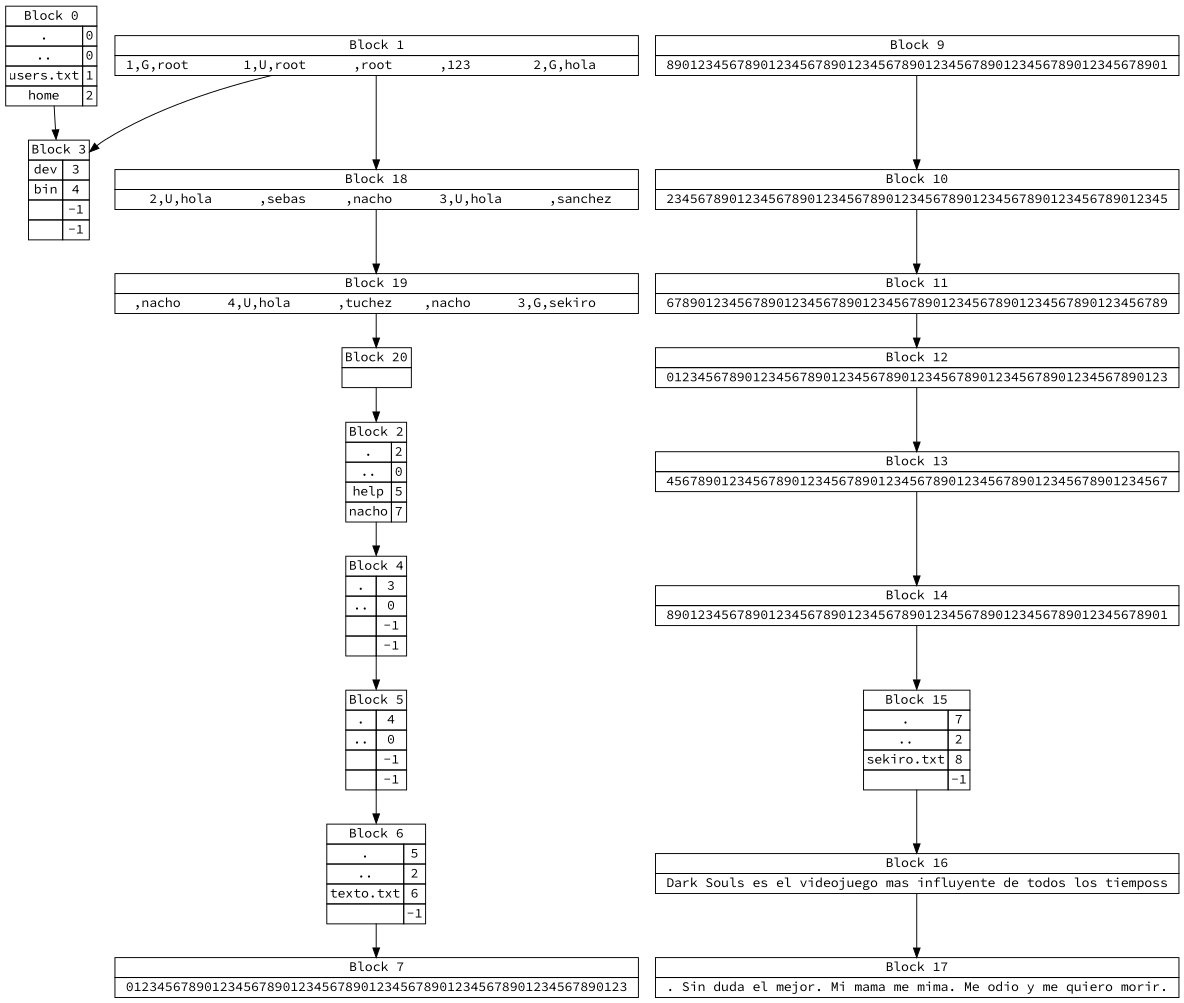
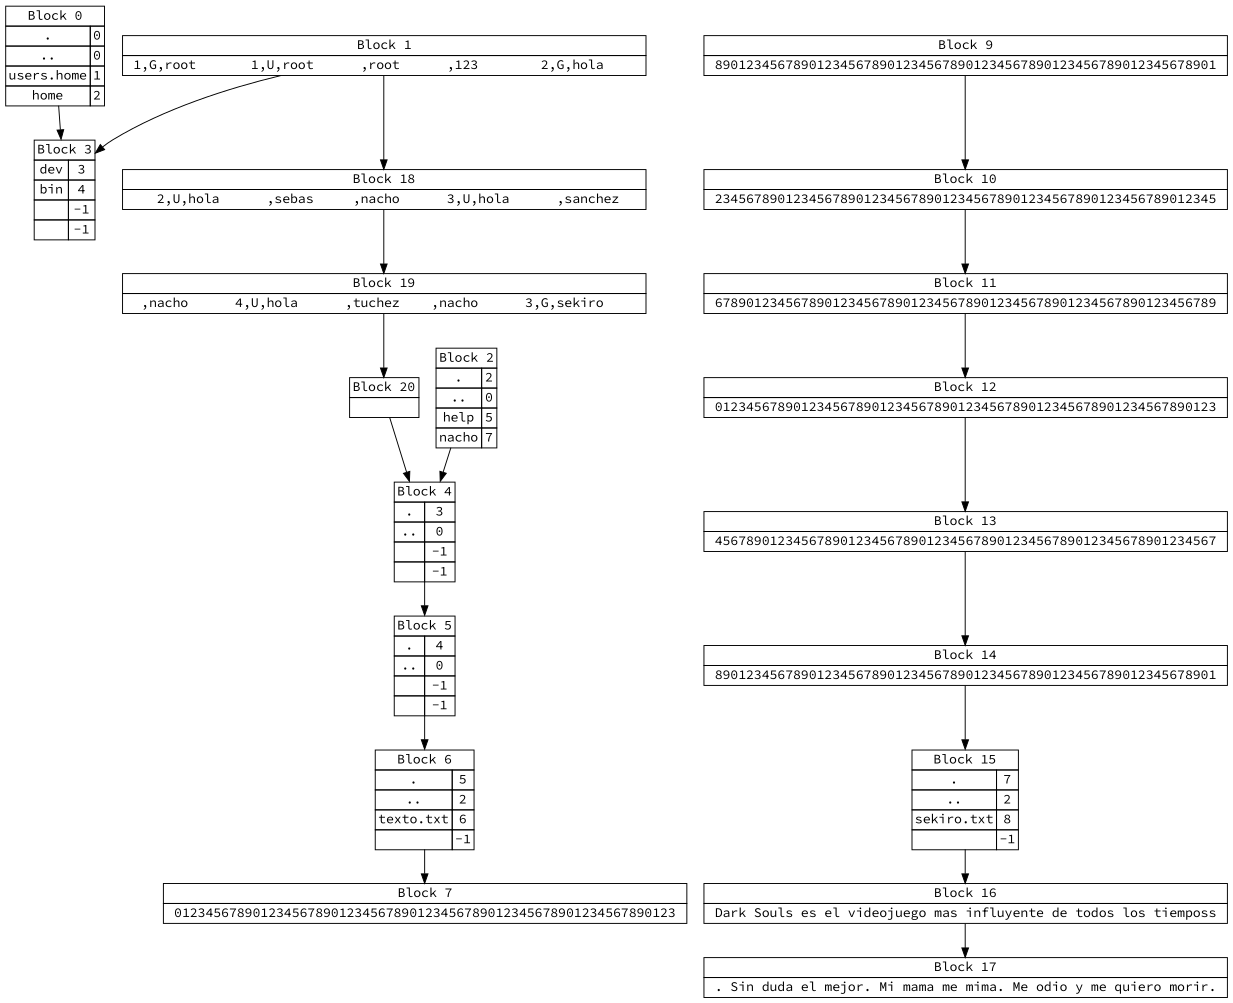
node "Block 0": text "users.txt" -> "users.home"
edge "Block 20" -> "Block 2": now "Block 20" -> "Block 4"
